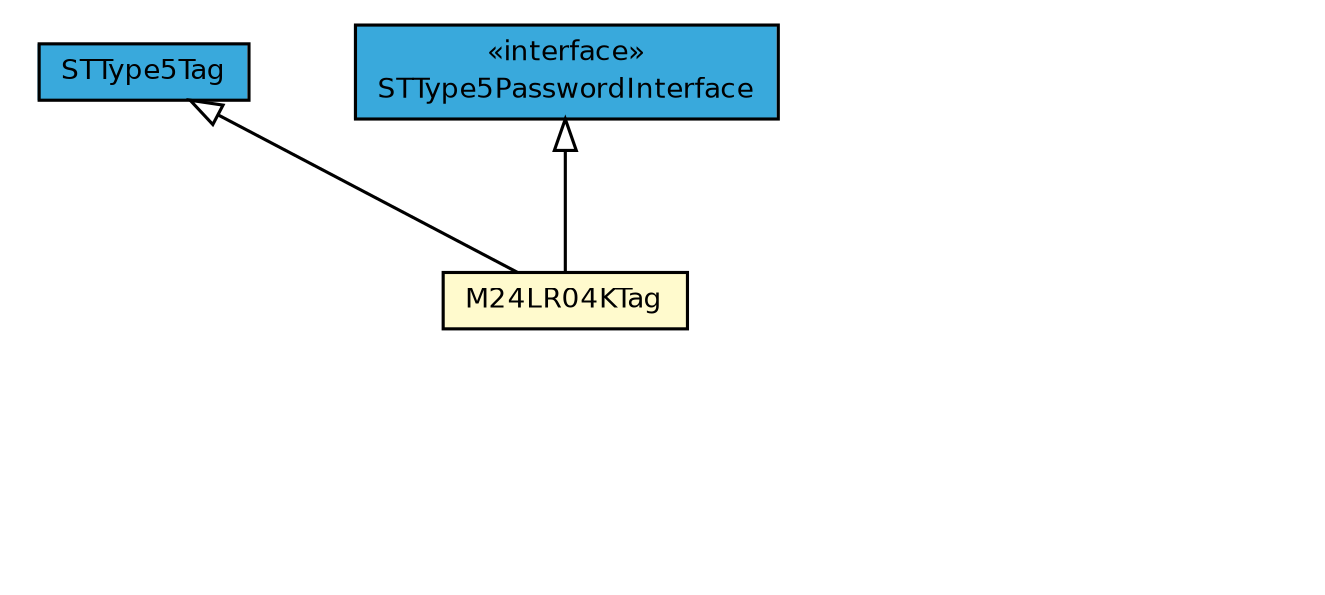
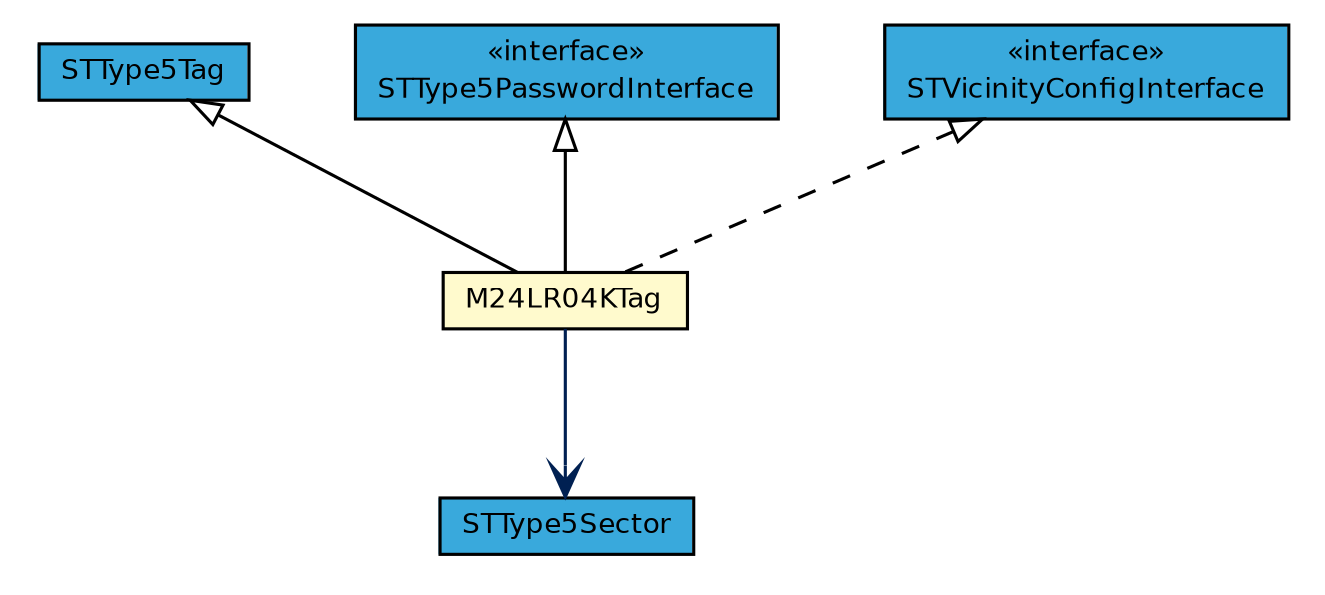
node "STVicinityConfigInterface": added
node "STType5Sector": added
